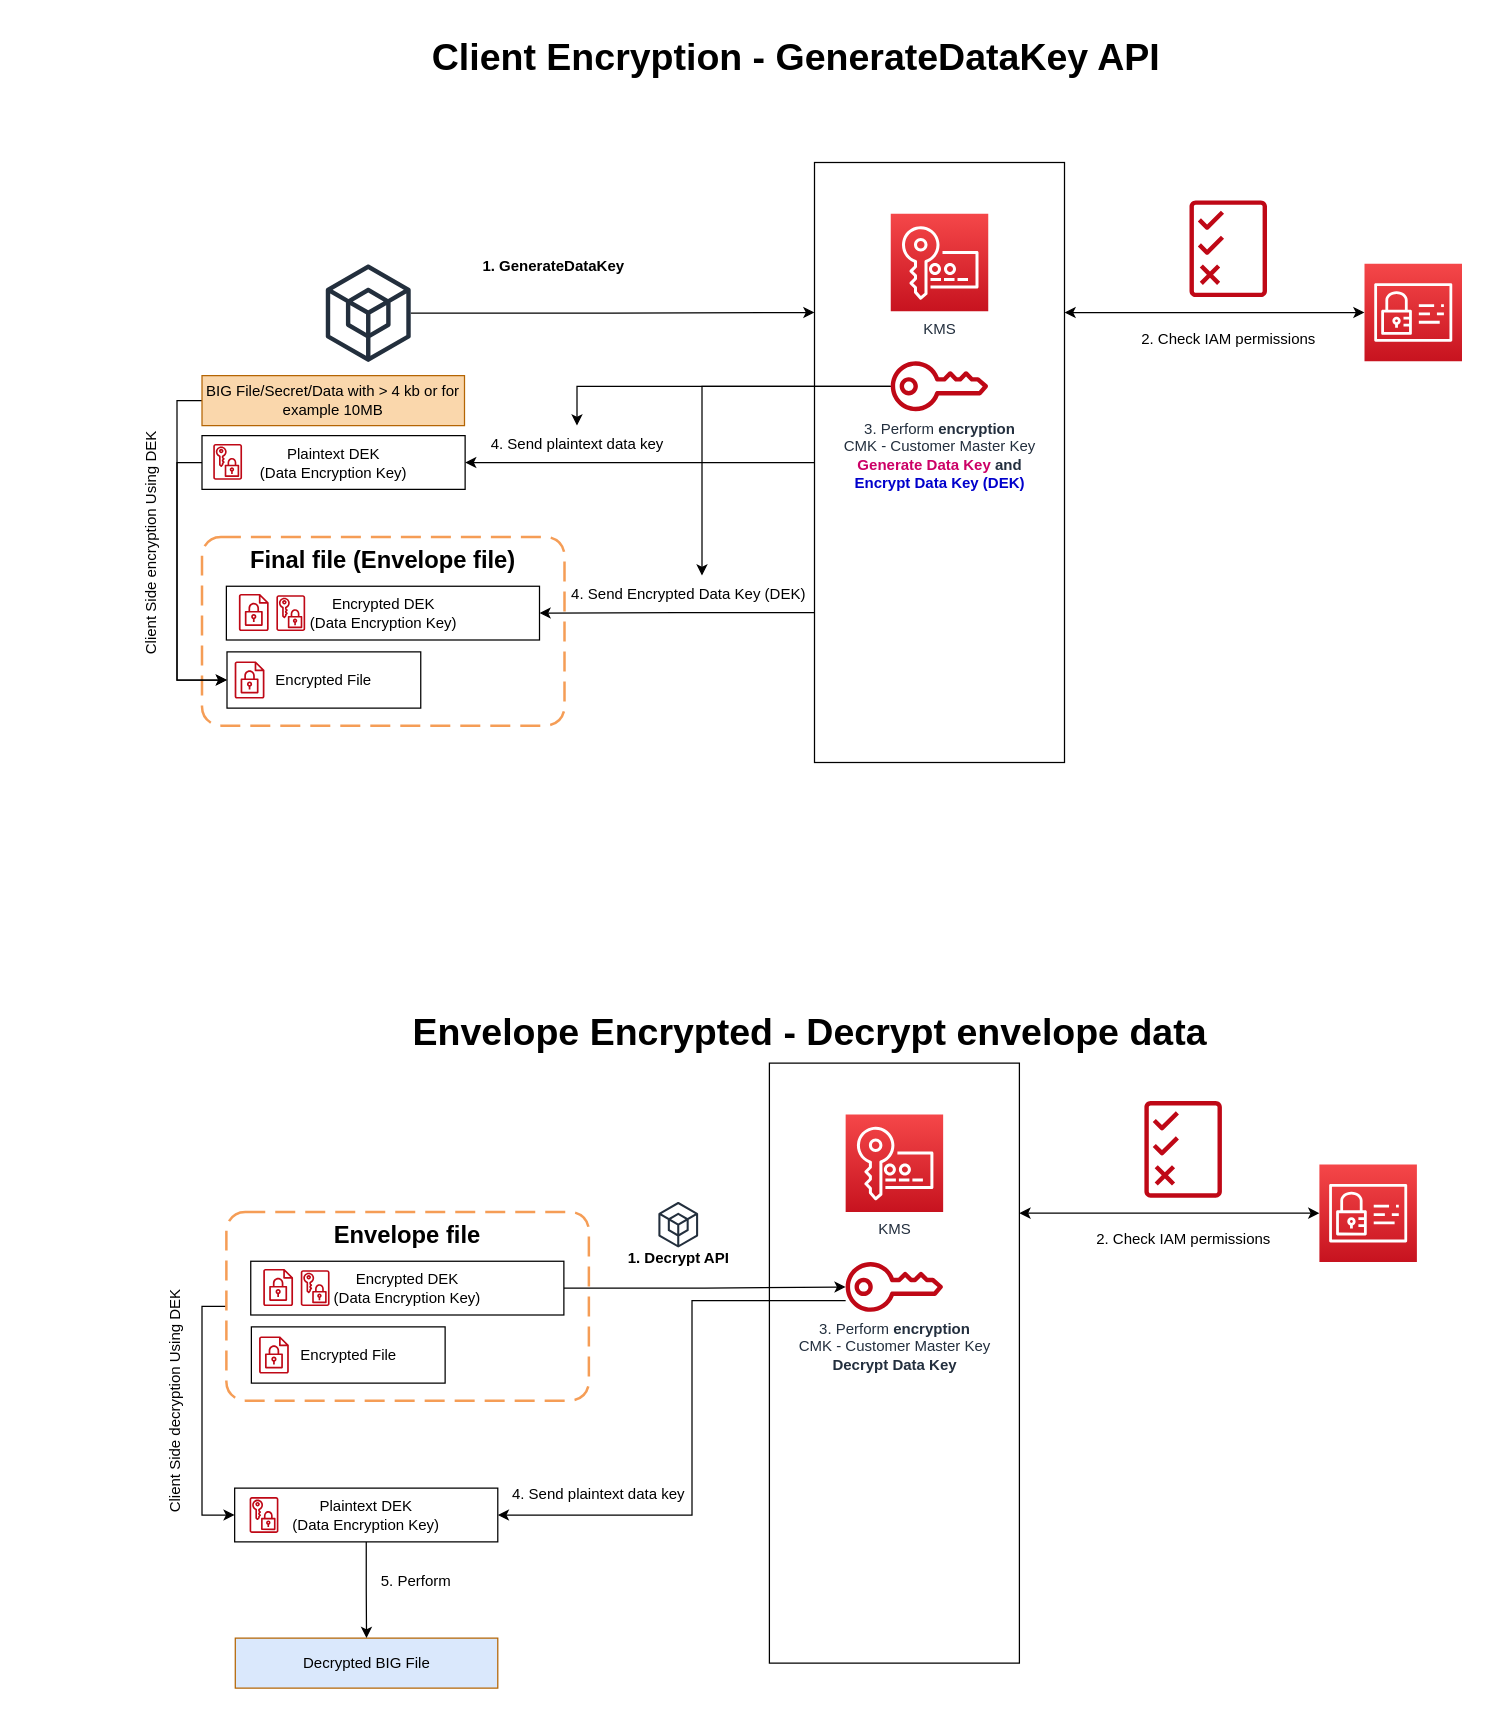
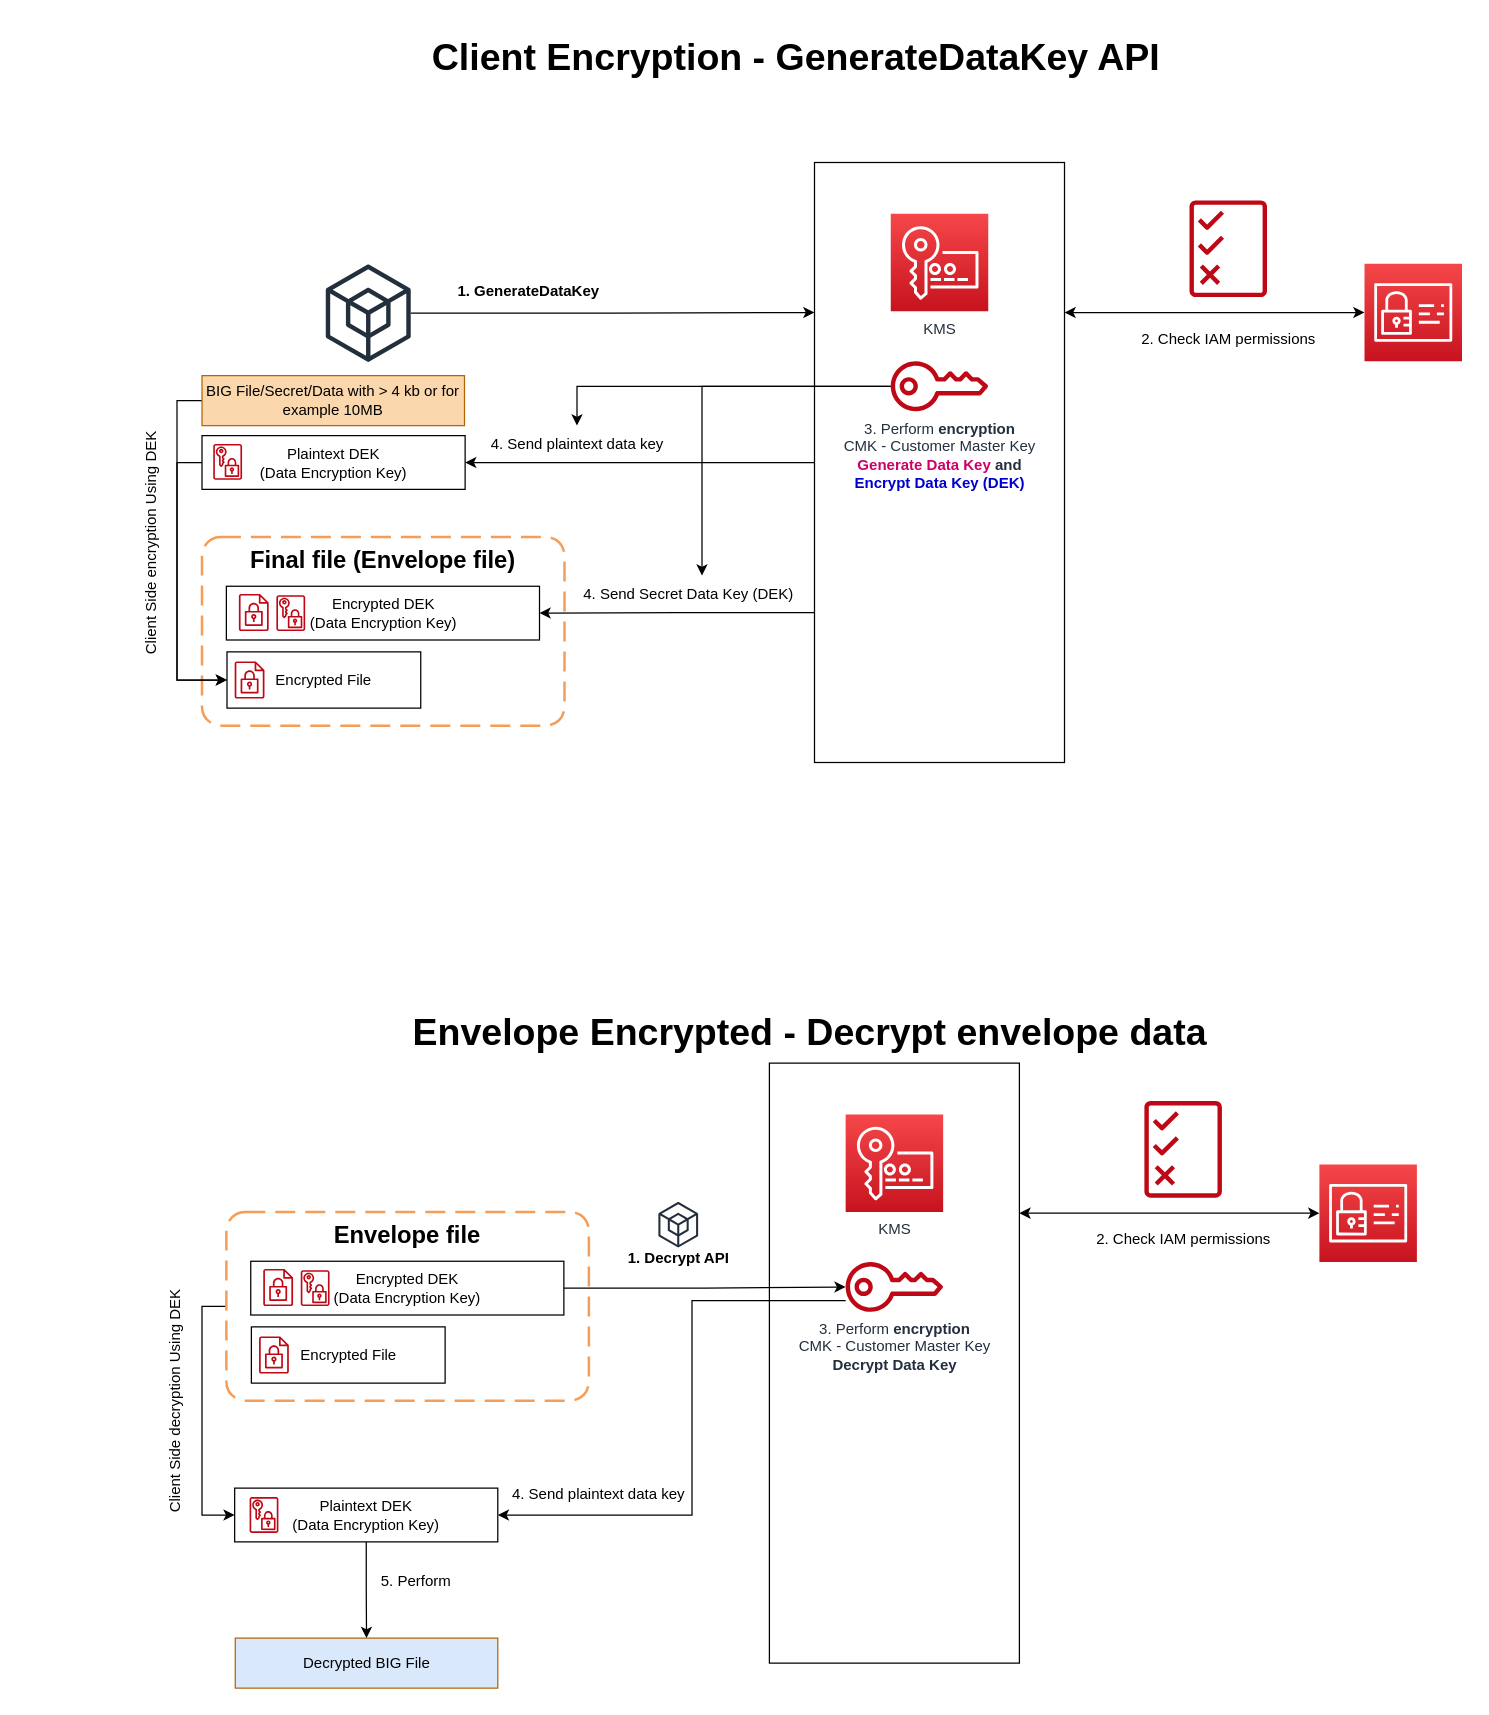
node "1. GenerateDataKey": moved (553, 267) -> (528, 292)
node "4. Send Encrypted Data Key (DEK)": label "4. Send Encrypted Data Key (DEK)" -> "4. Send Secret Data Key (DEK)"
